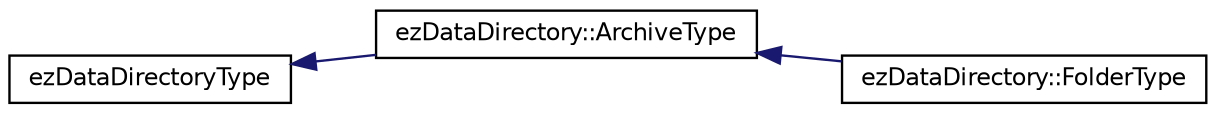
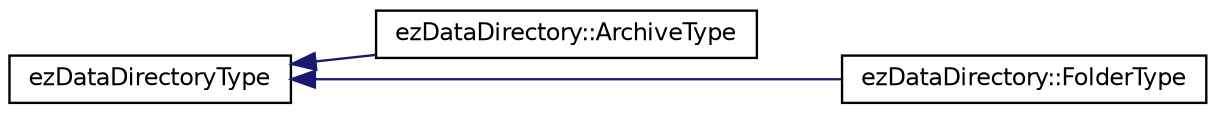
edge "ezDataDirectory::FolderType" -> "ezDataDirectory::ArchiveType": now "ezDataDirectory::FolderType" -> "ezDataDirectoryType"
